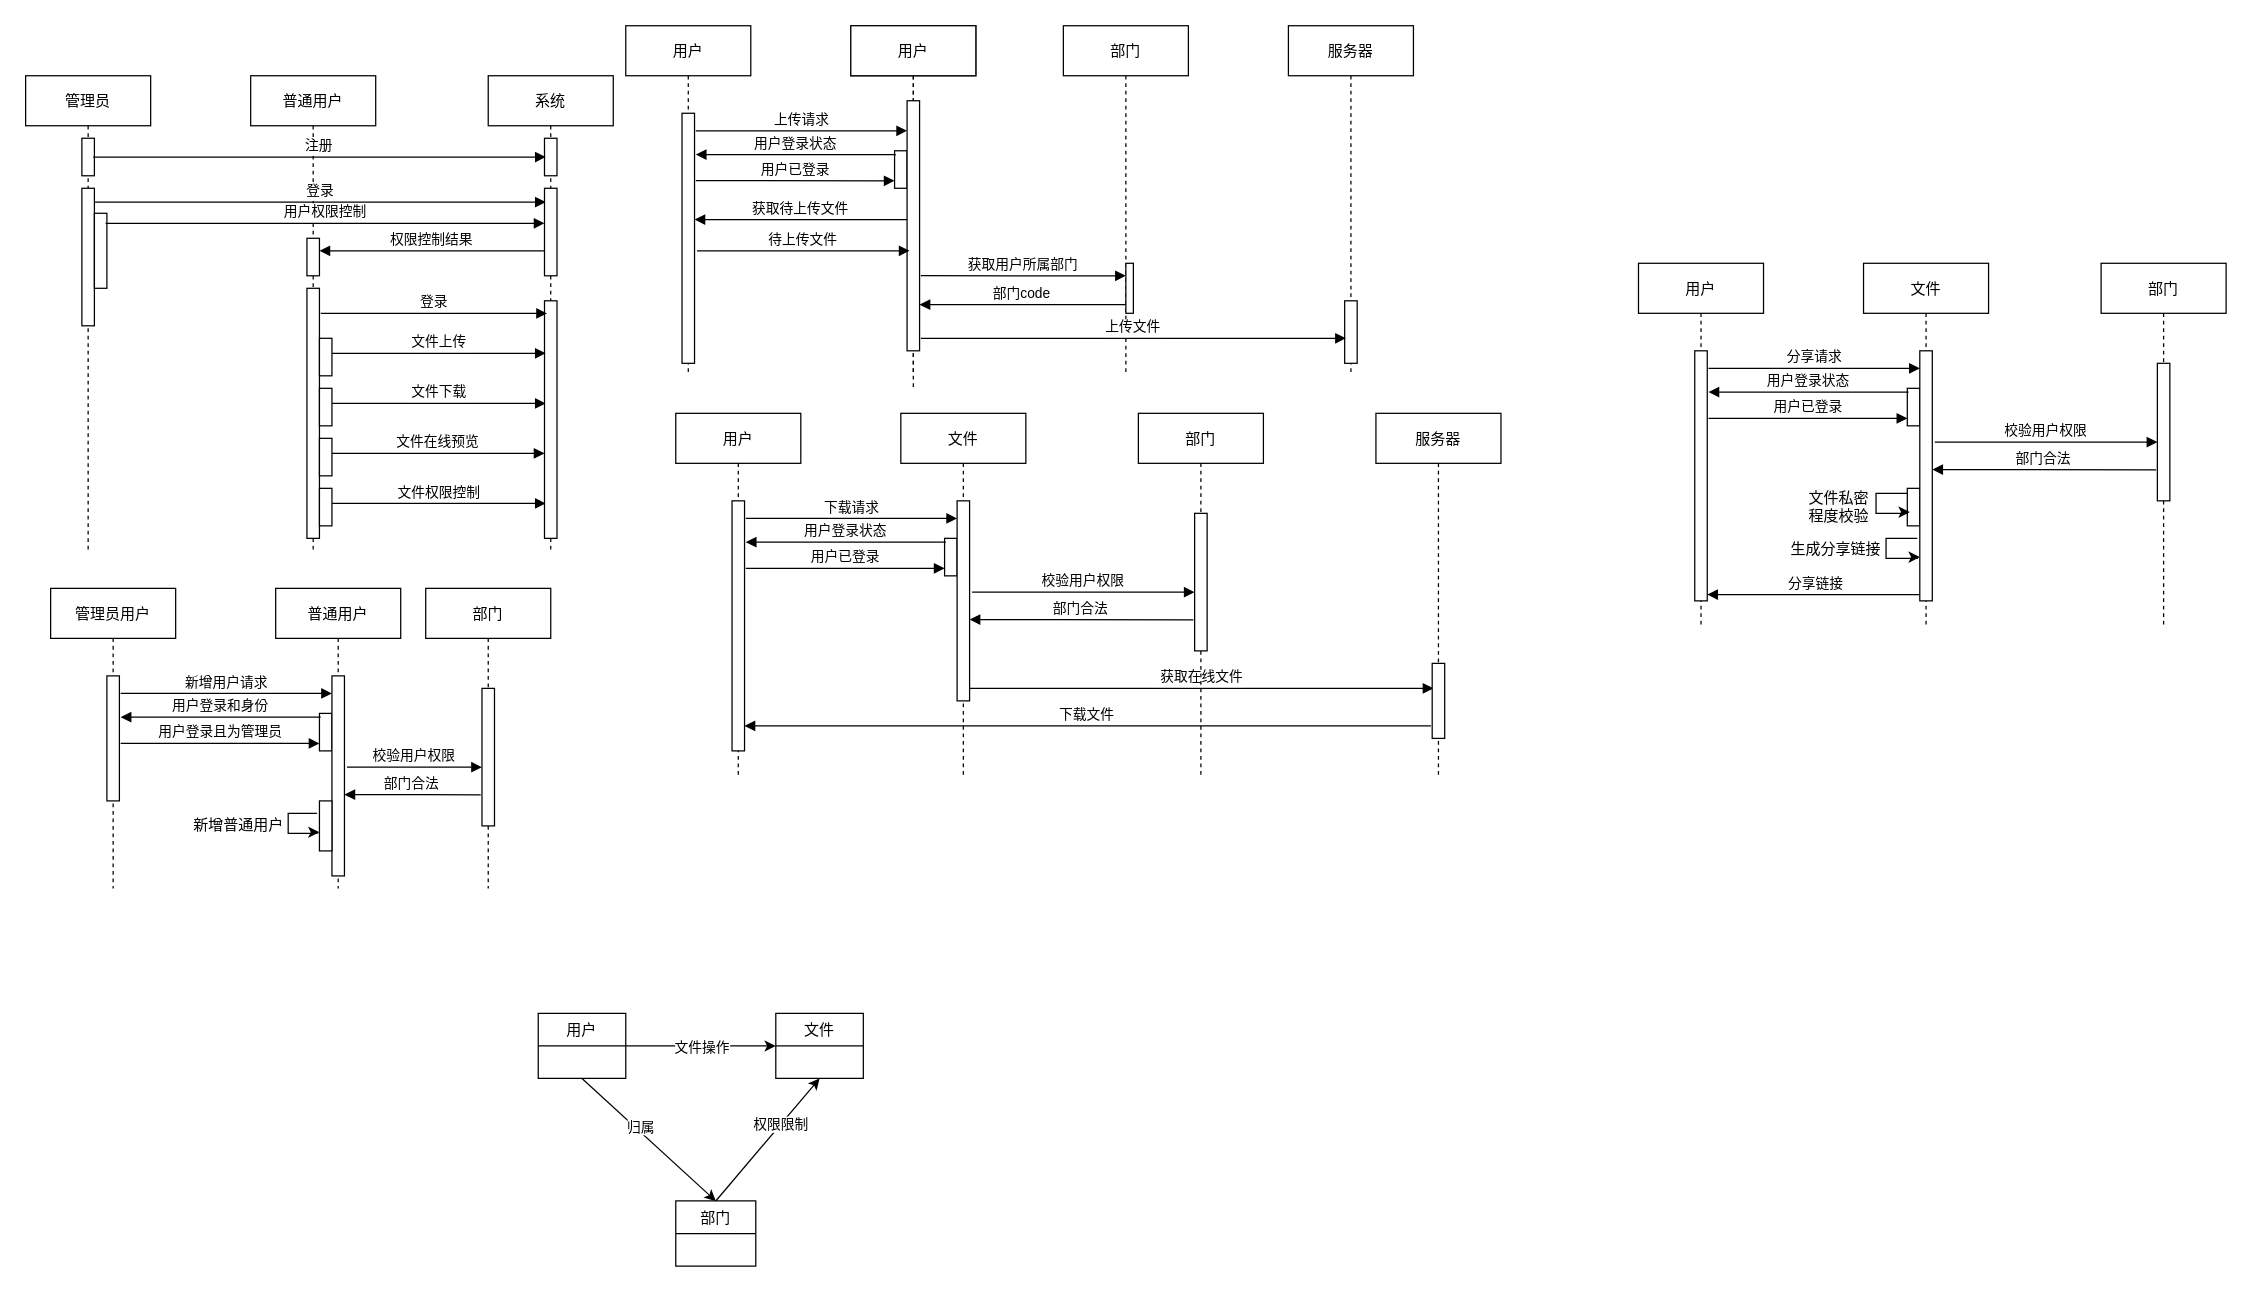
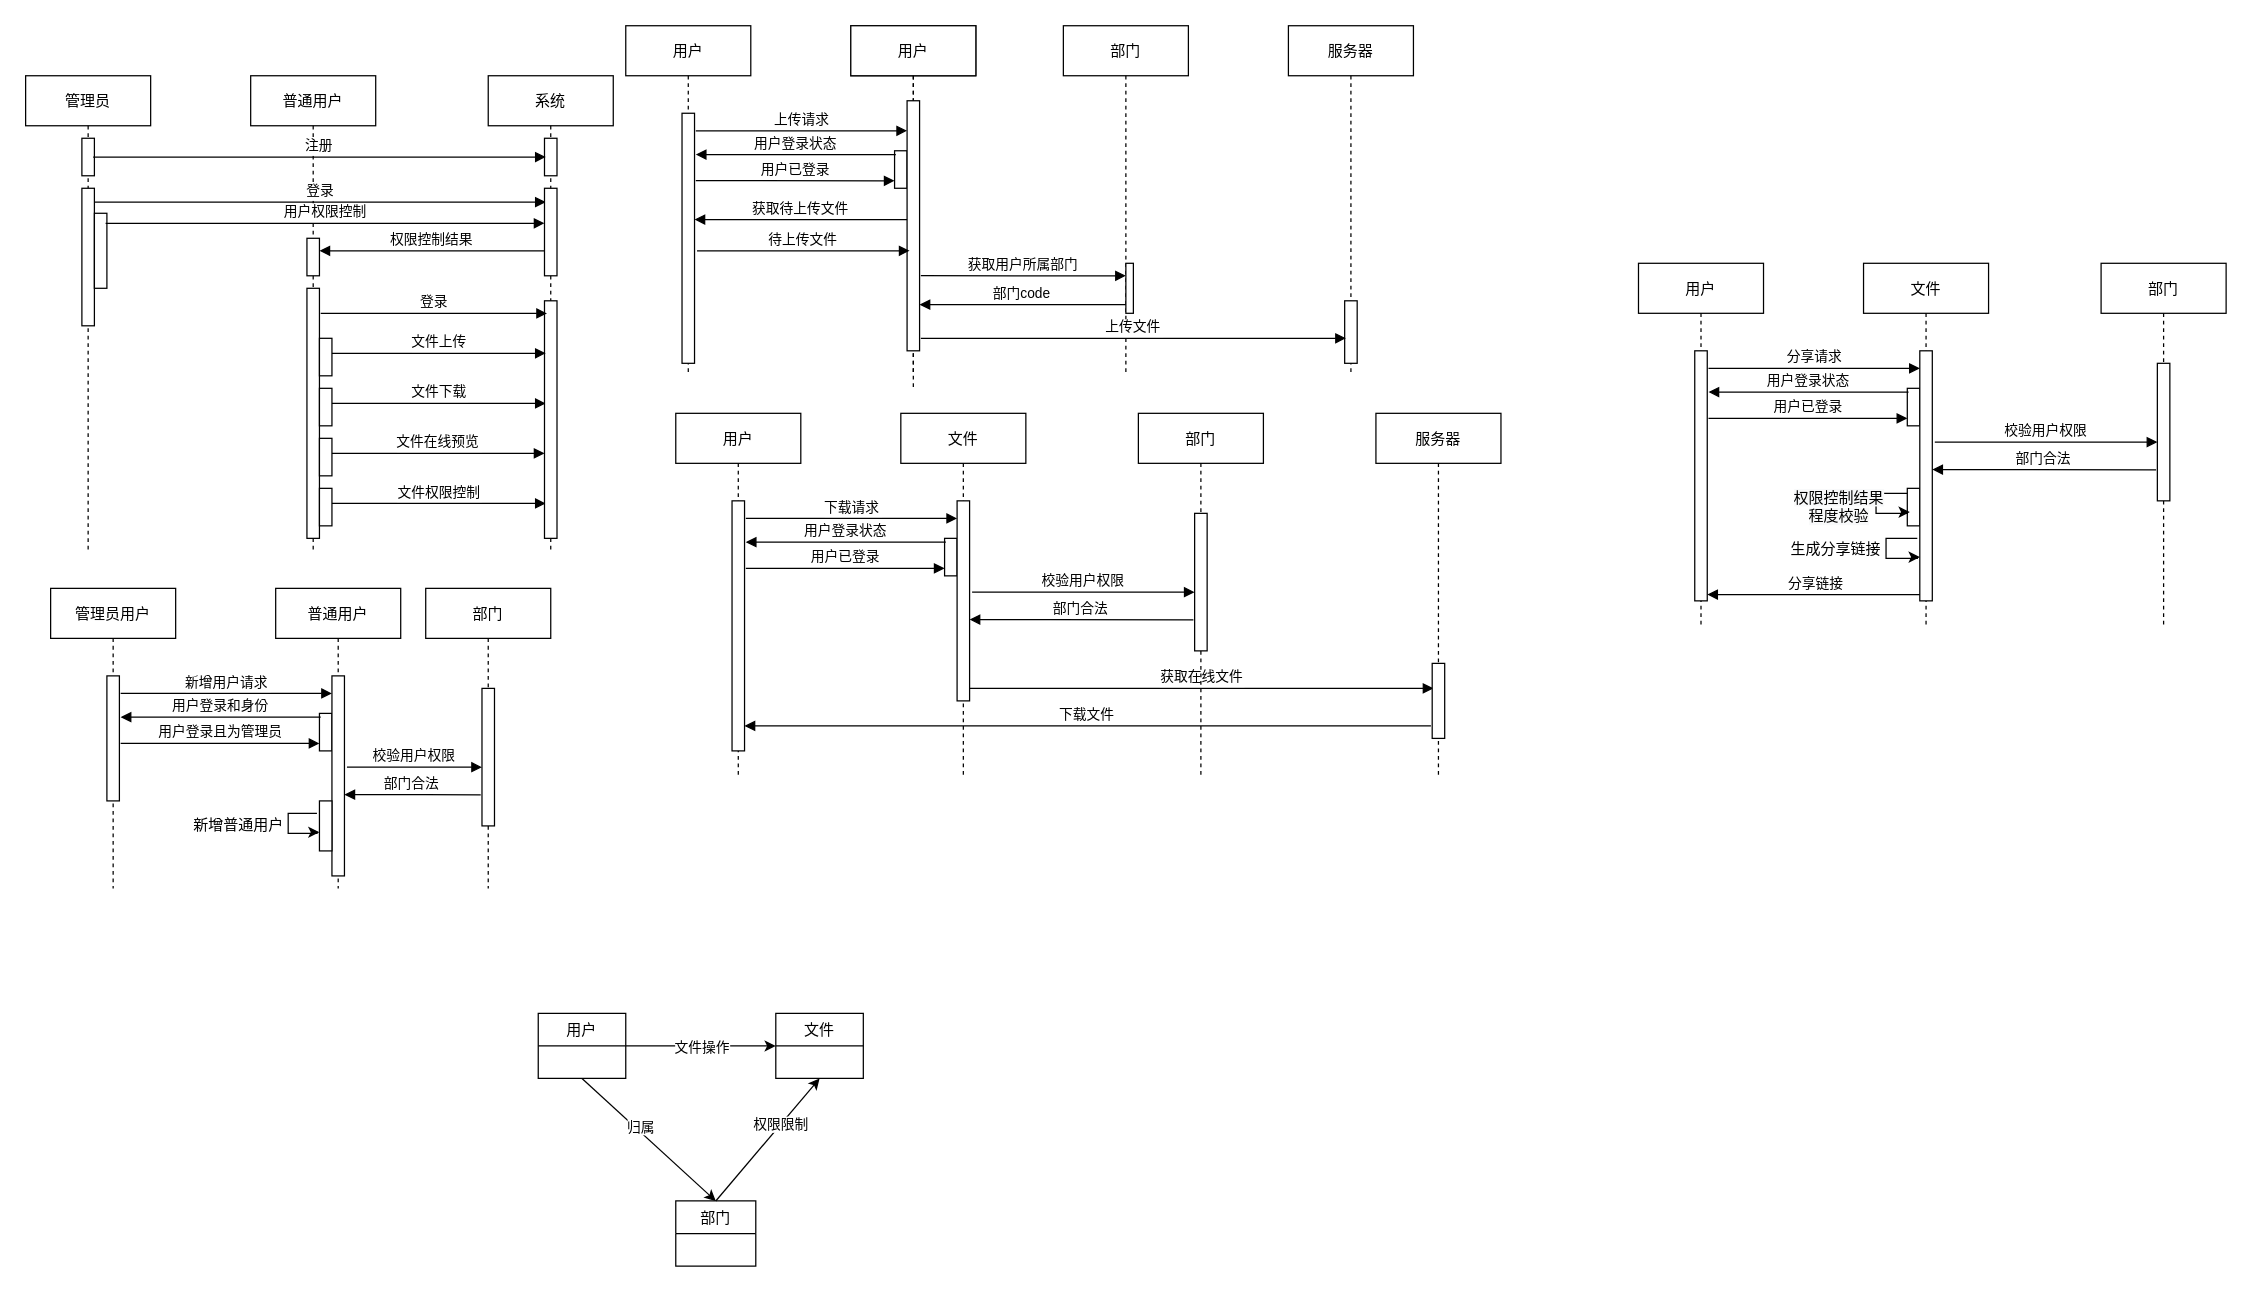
node "文件私密程度校验": label "文件私密程度校验" -> "权限控制结果程度校验"
